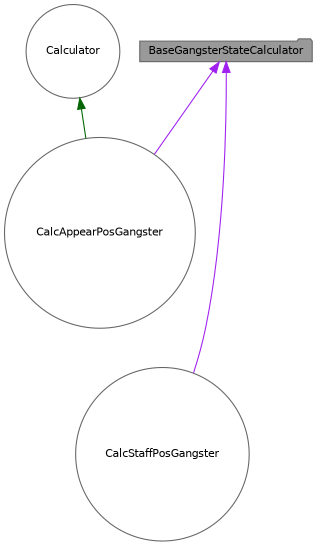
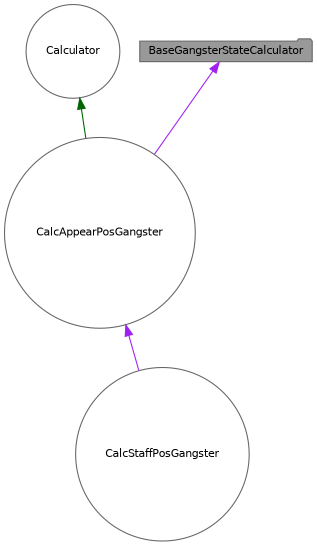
edge "CalcStaffPosGangster" -> "BaseGangsterStateCalculator": now "CalcStaffPosGangster" -> "CalcAppearPosGangster"
